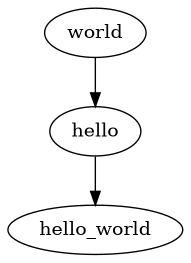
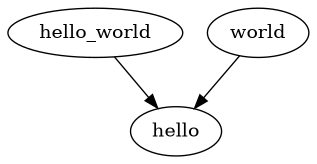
edge "hello" -> "hello_world": reversed
